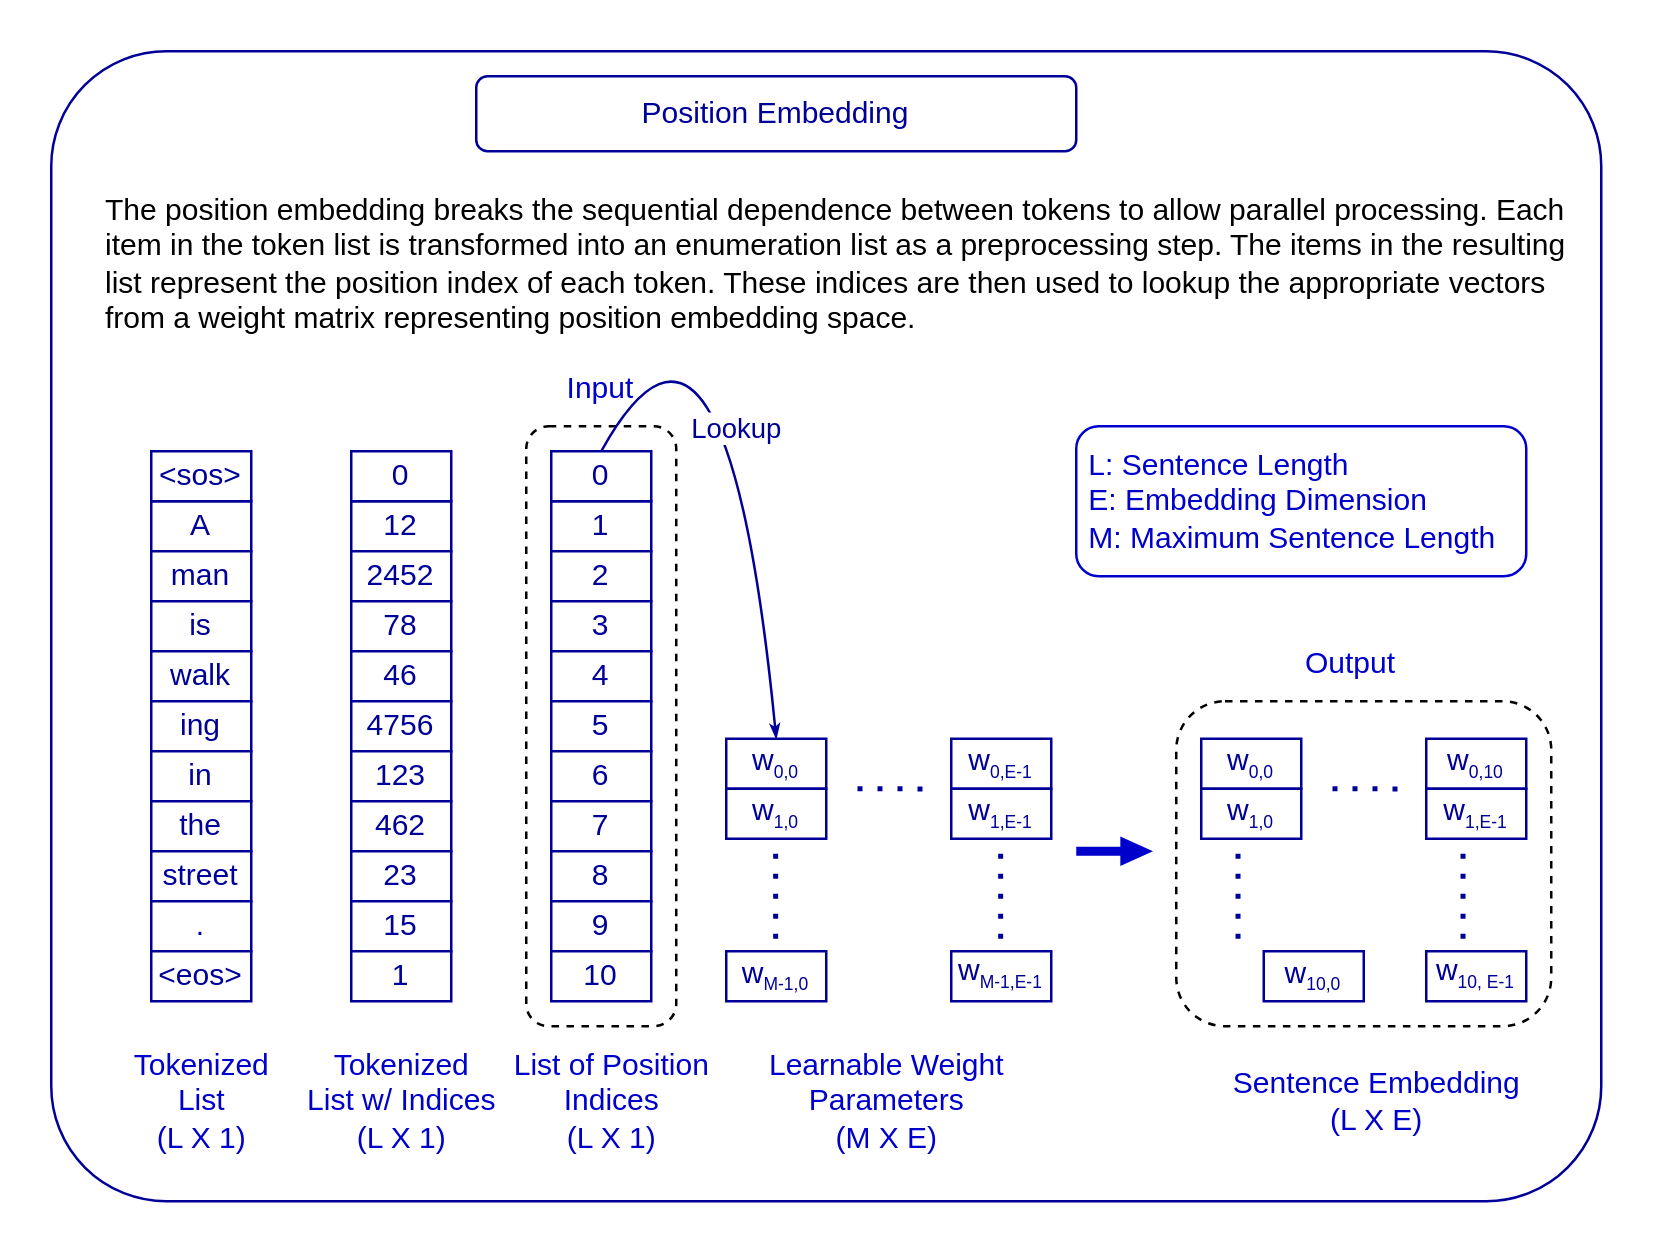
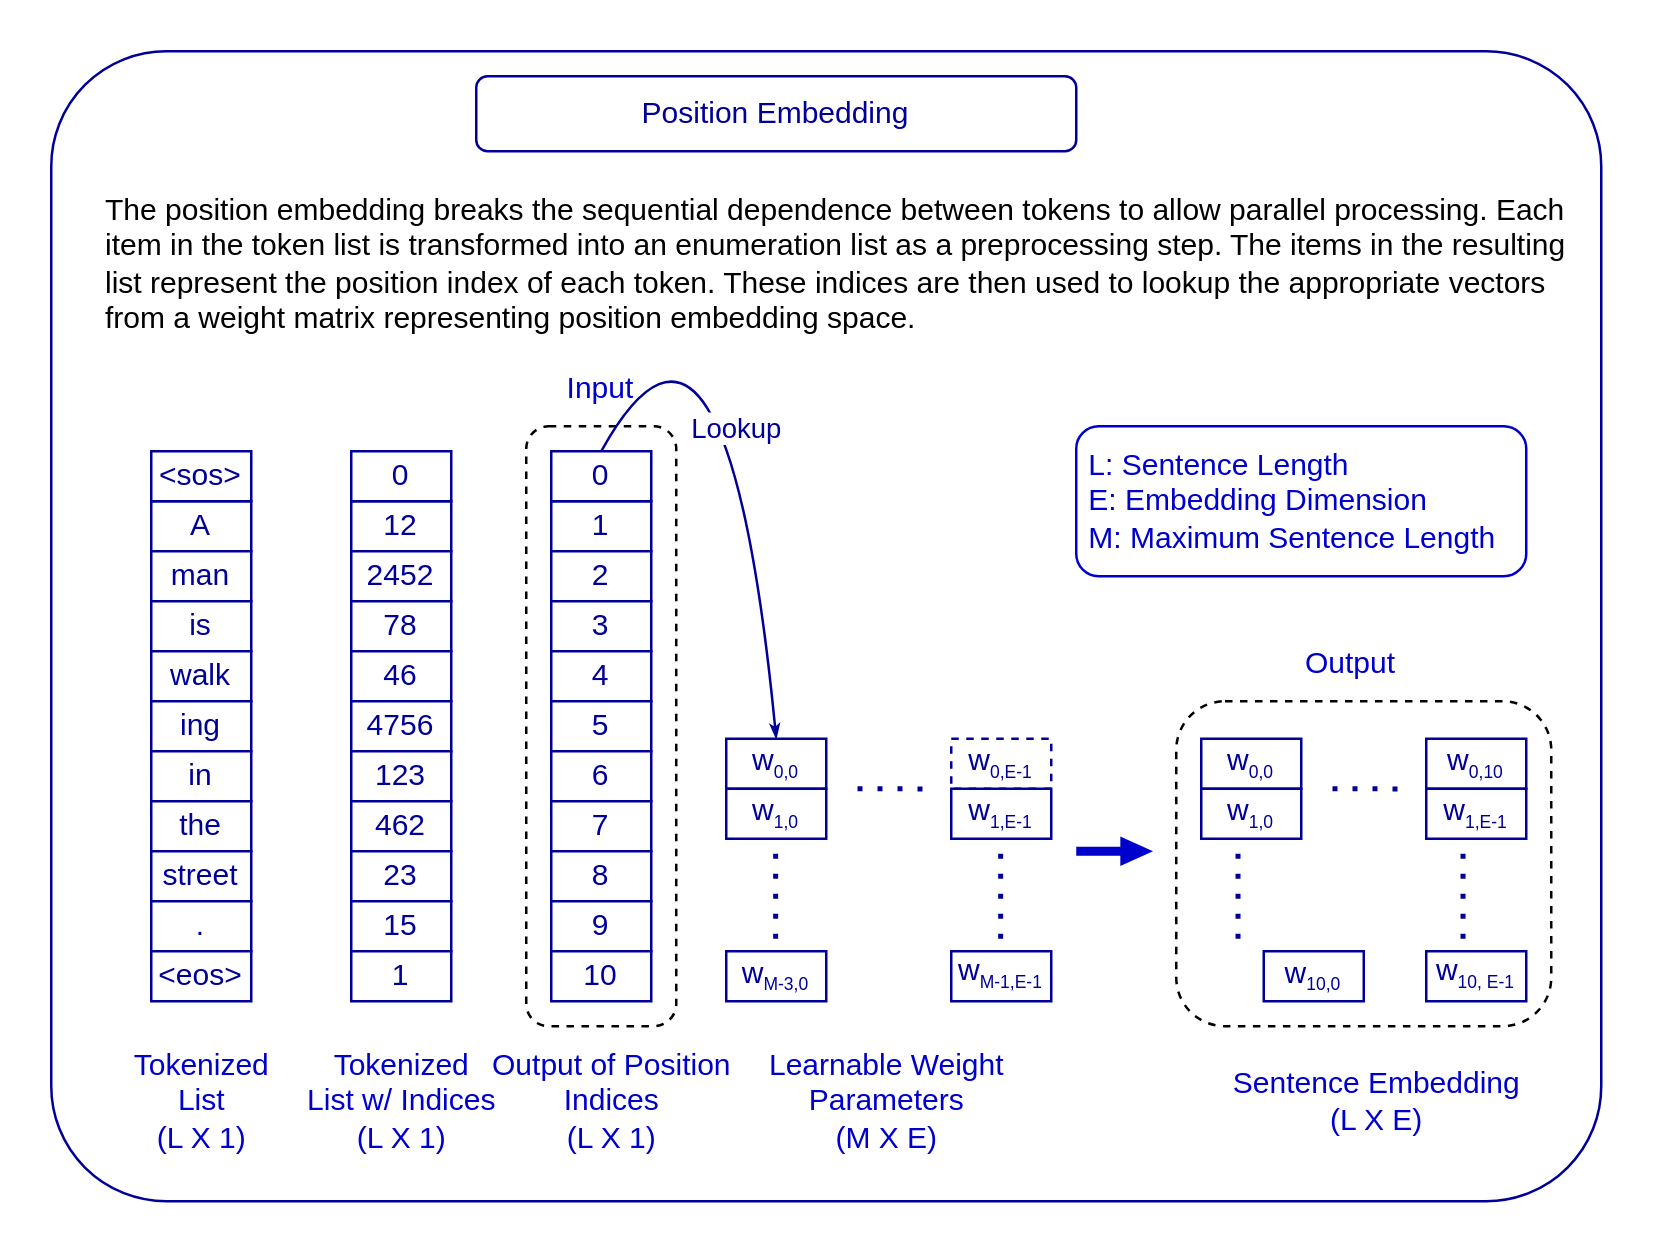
node "w0,E-1": style solid -> dashed
node "wM-1,0": label "wM-1,0" -> "wM-3,0"
node "List of Position Indices (L X 1)": label "List of Position Indices (L X 1)" -> "Output of Position Indices (L X 1)"
